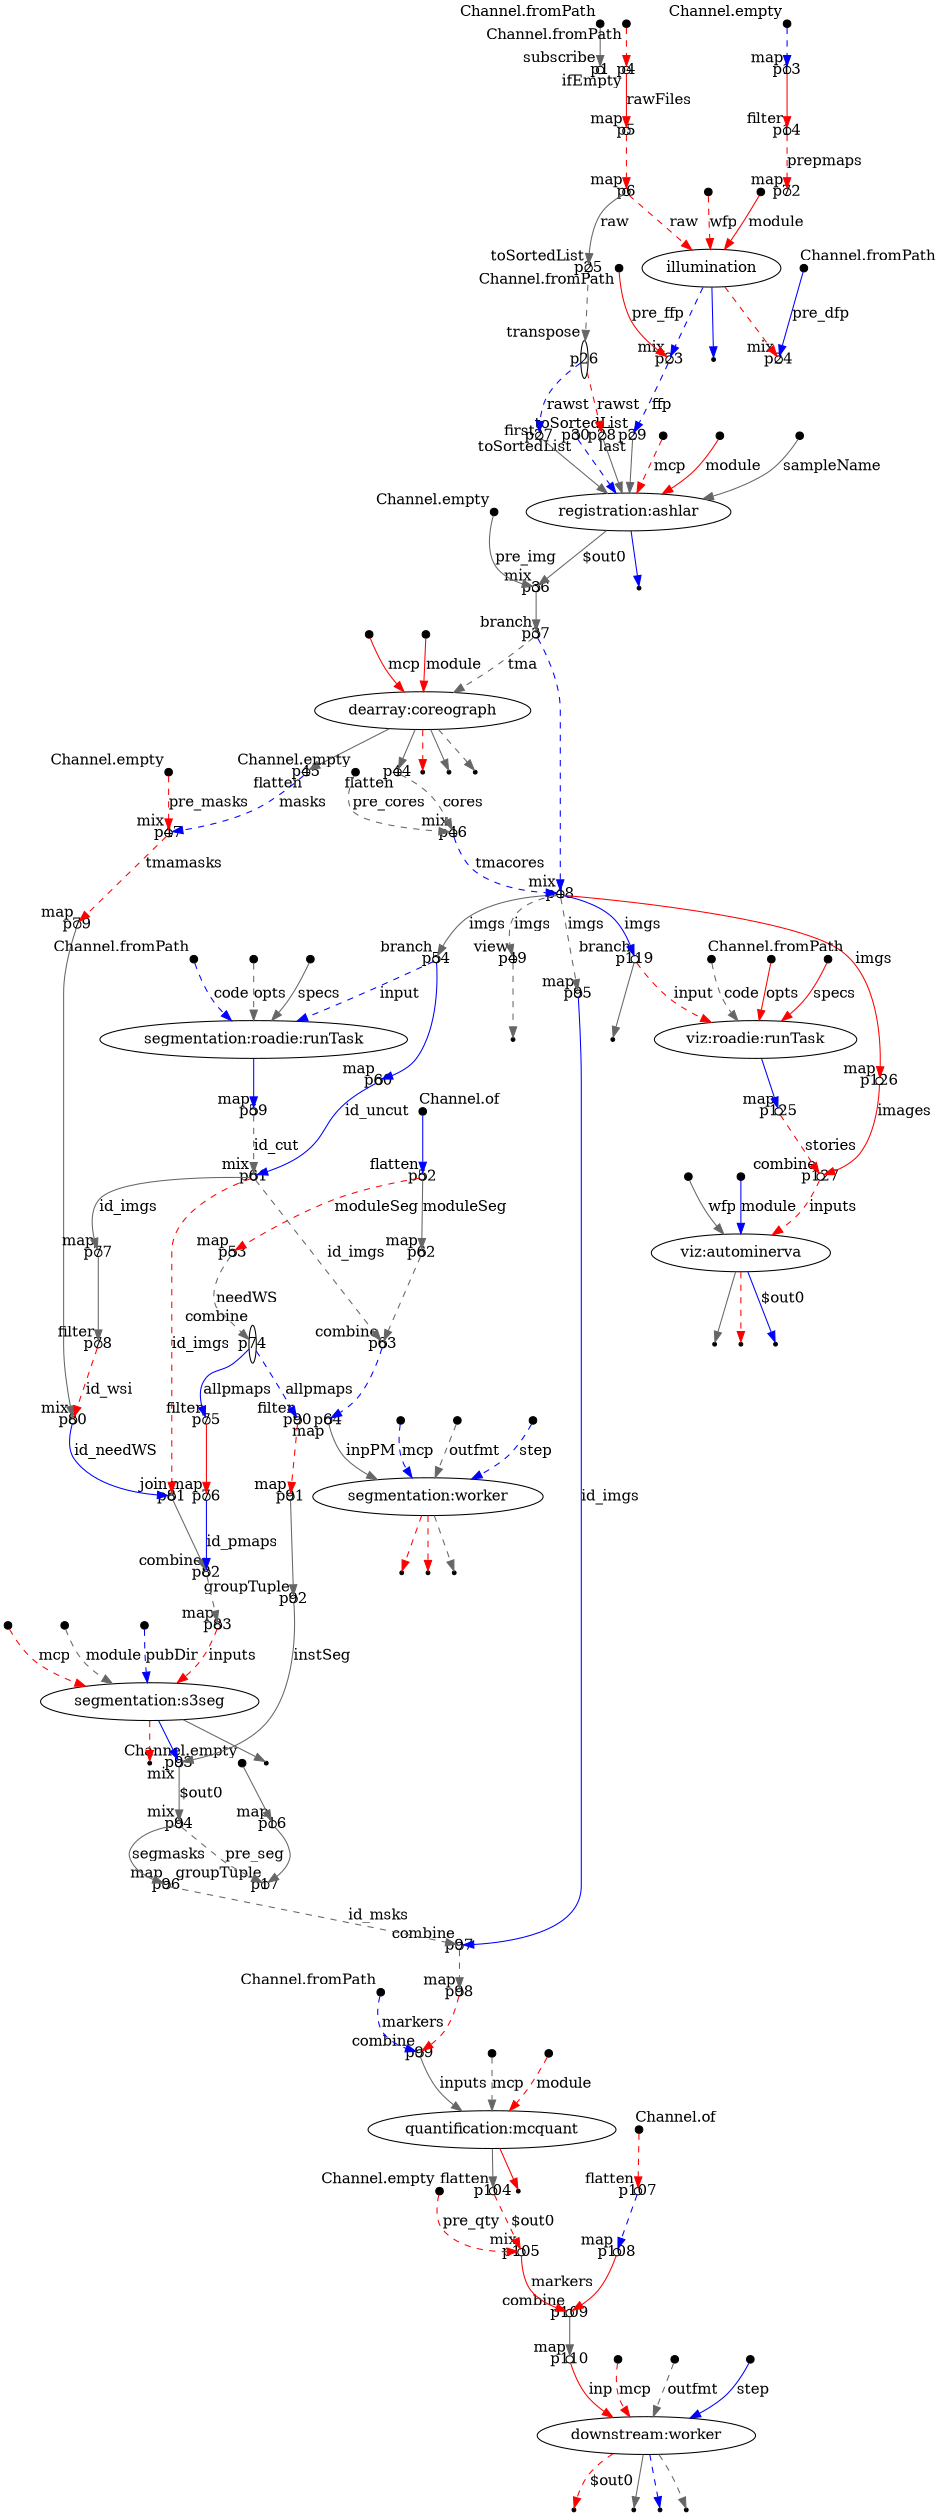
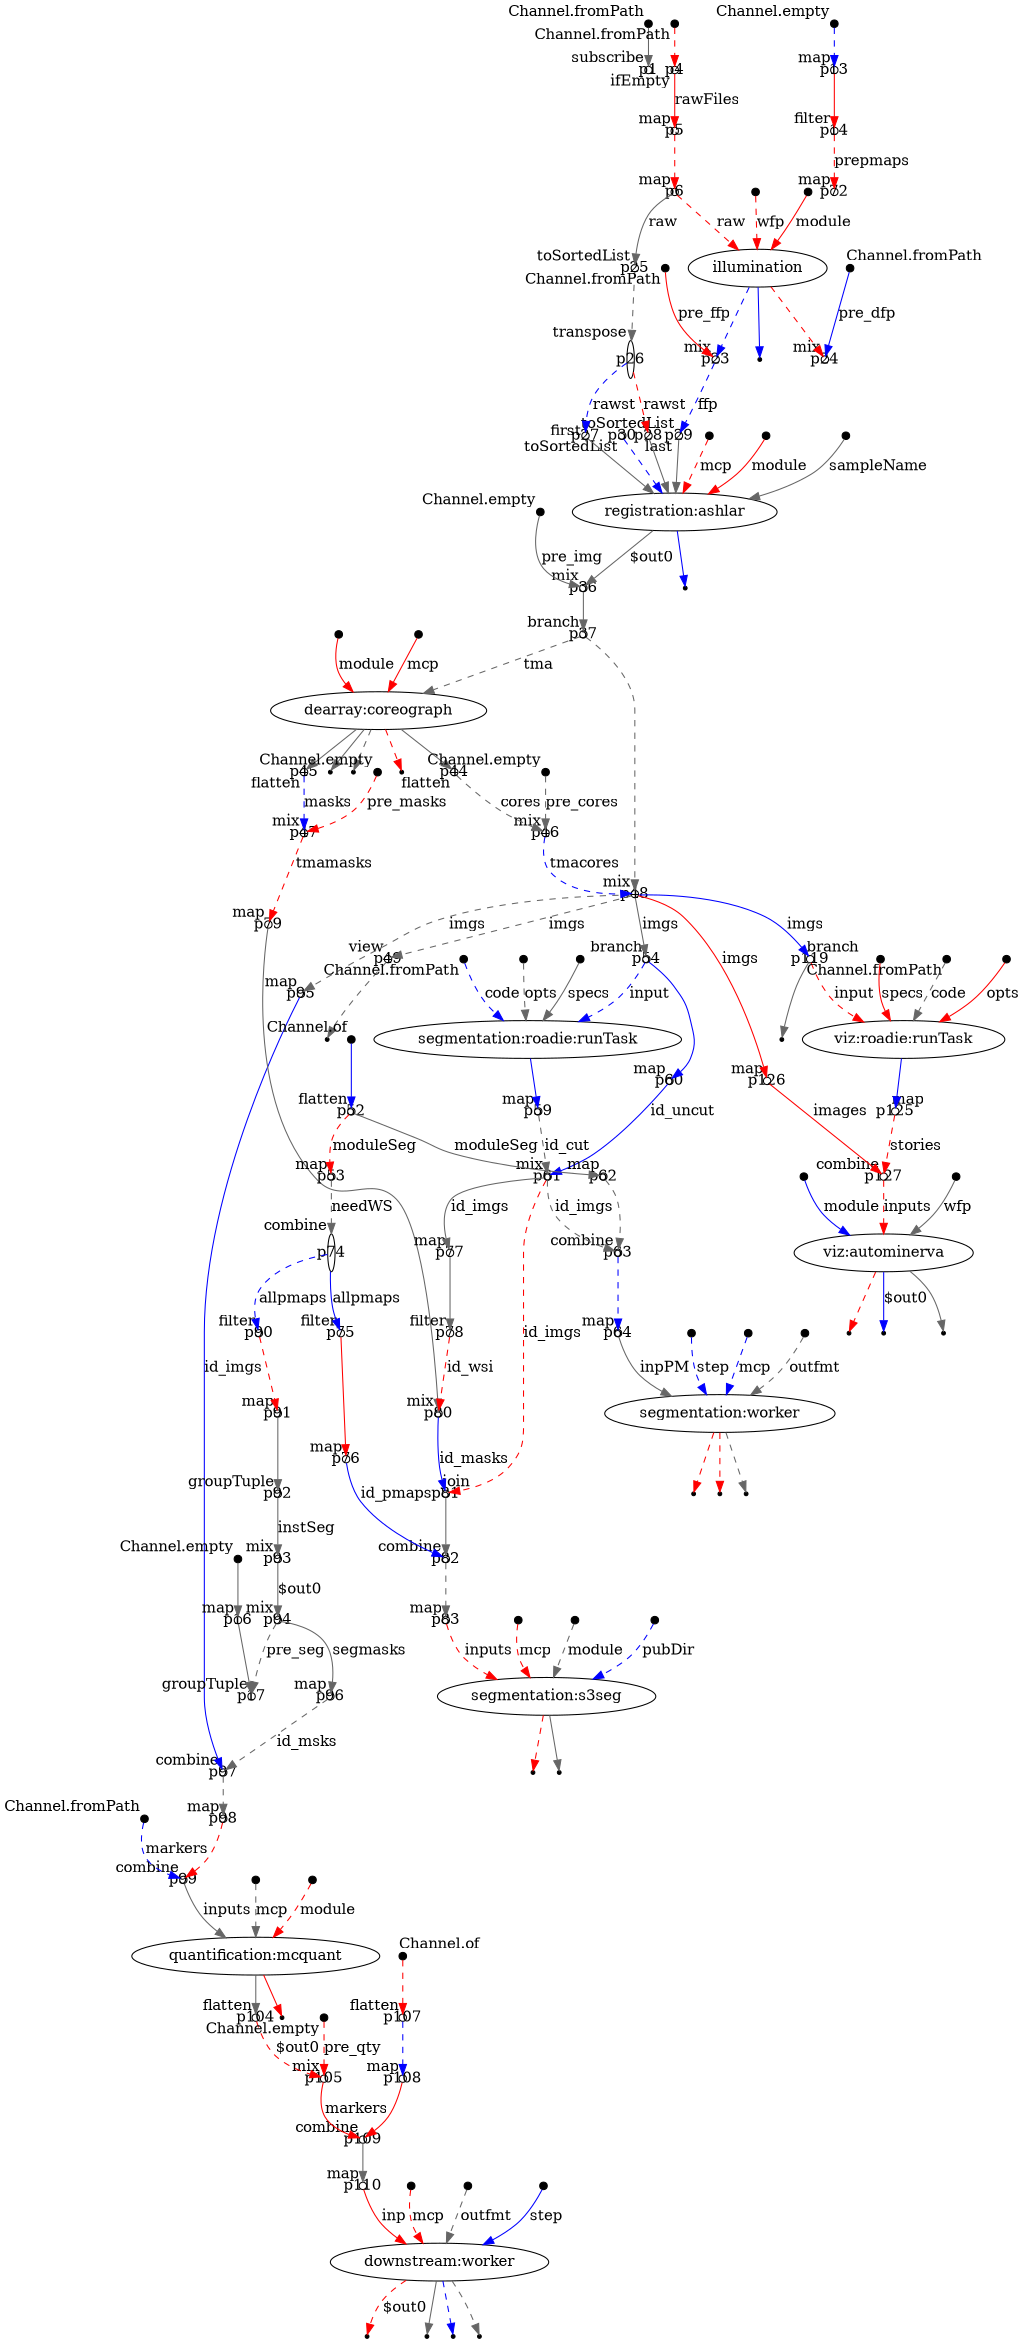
edge "p37 branch" -> "p48 mix": color blue -> gray40
edge "p80 mix" -> "p81 join": label "id_needWS" -> "id_masks"
edge "segmentation:s3seg" -> "p93 mix": removed
